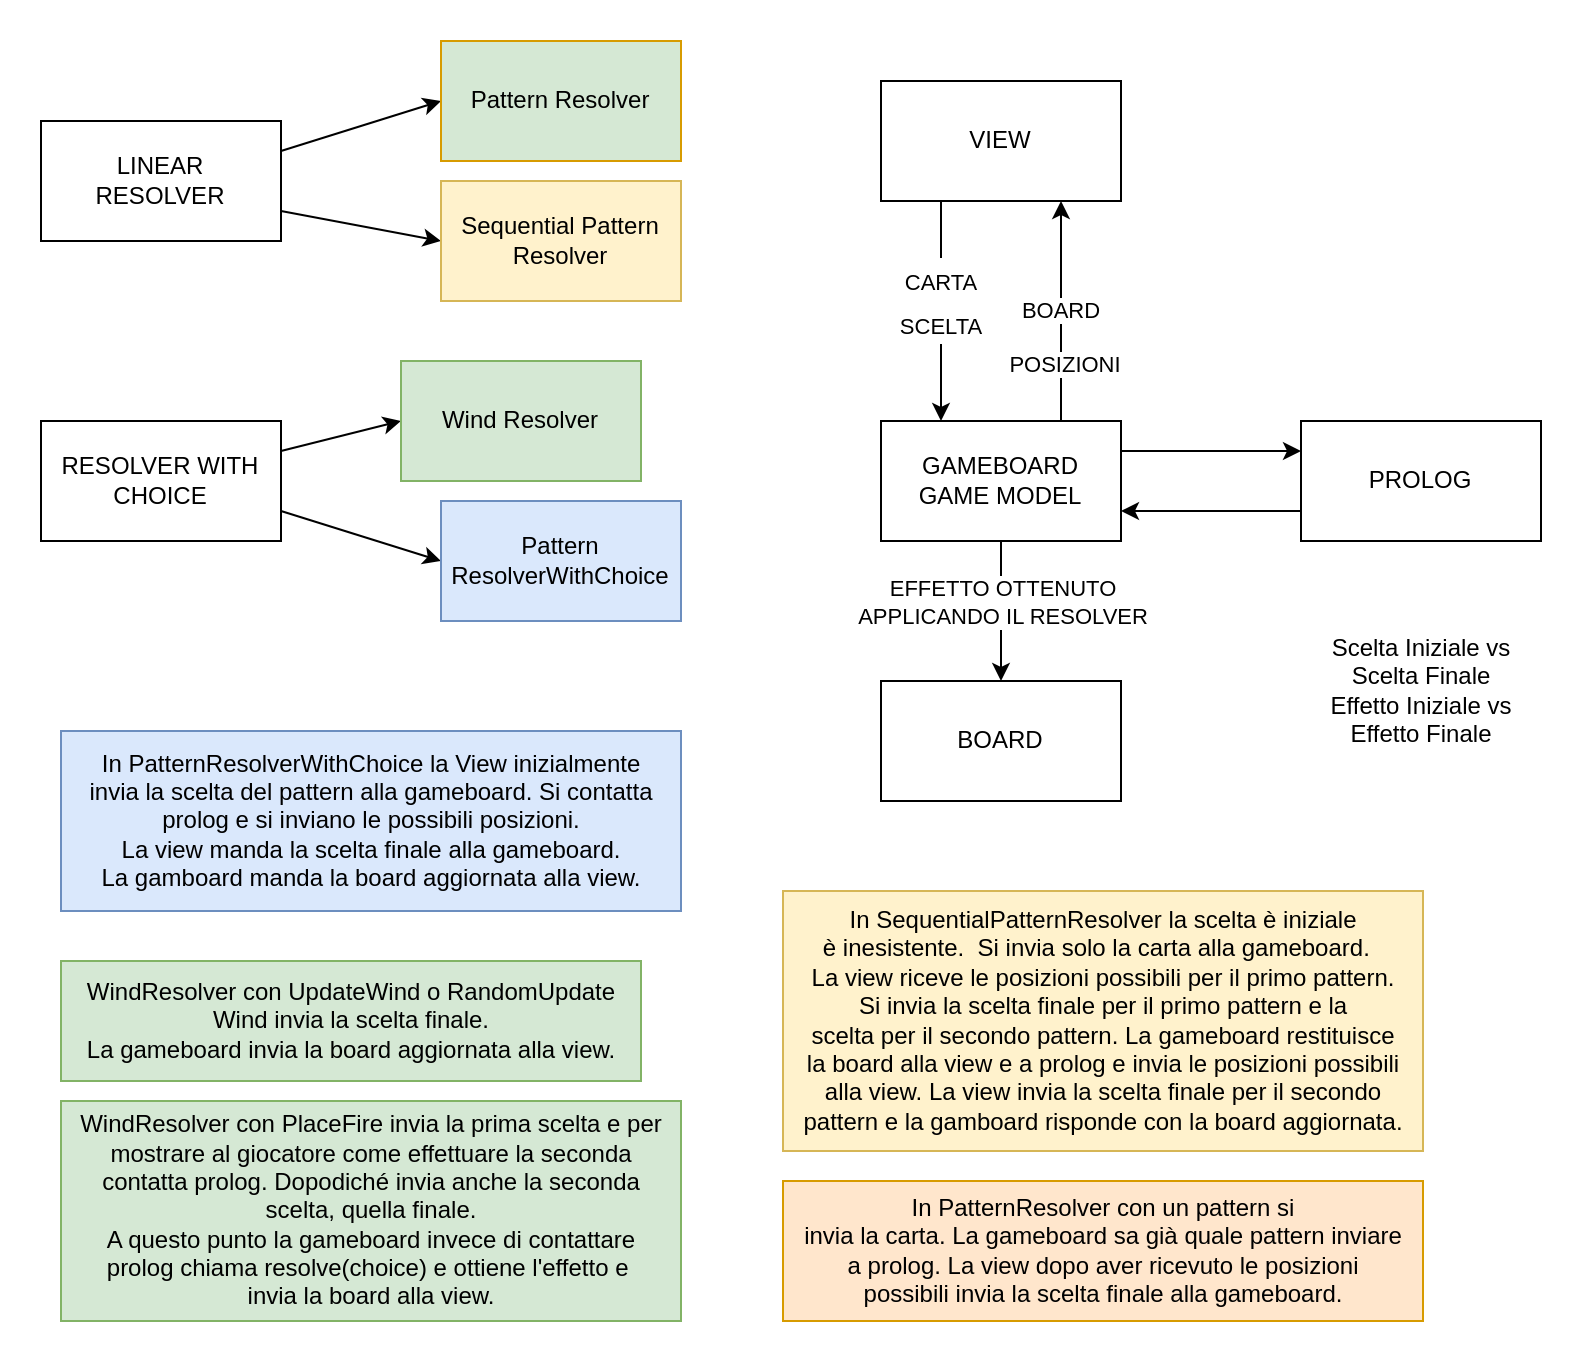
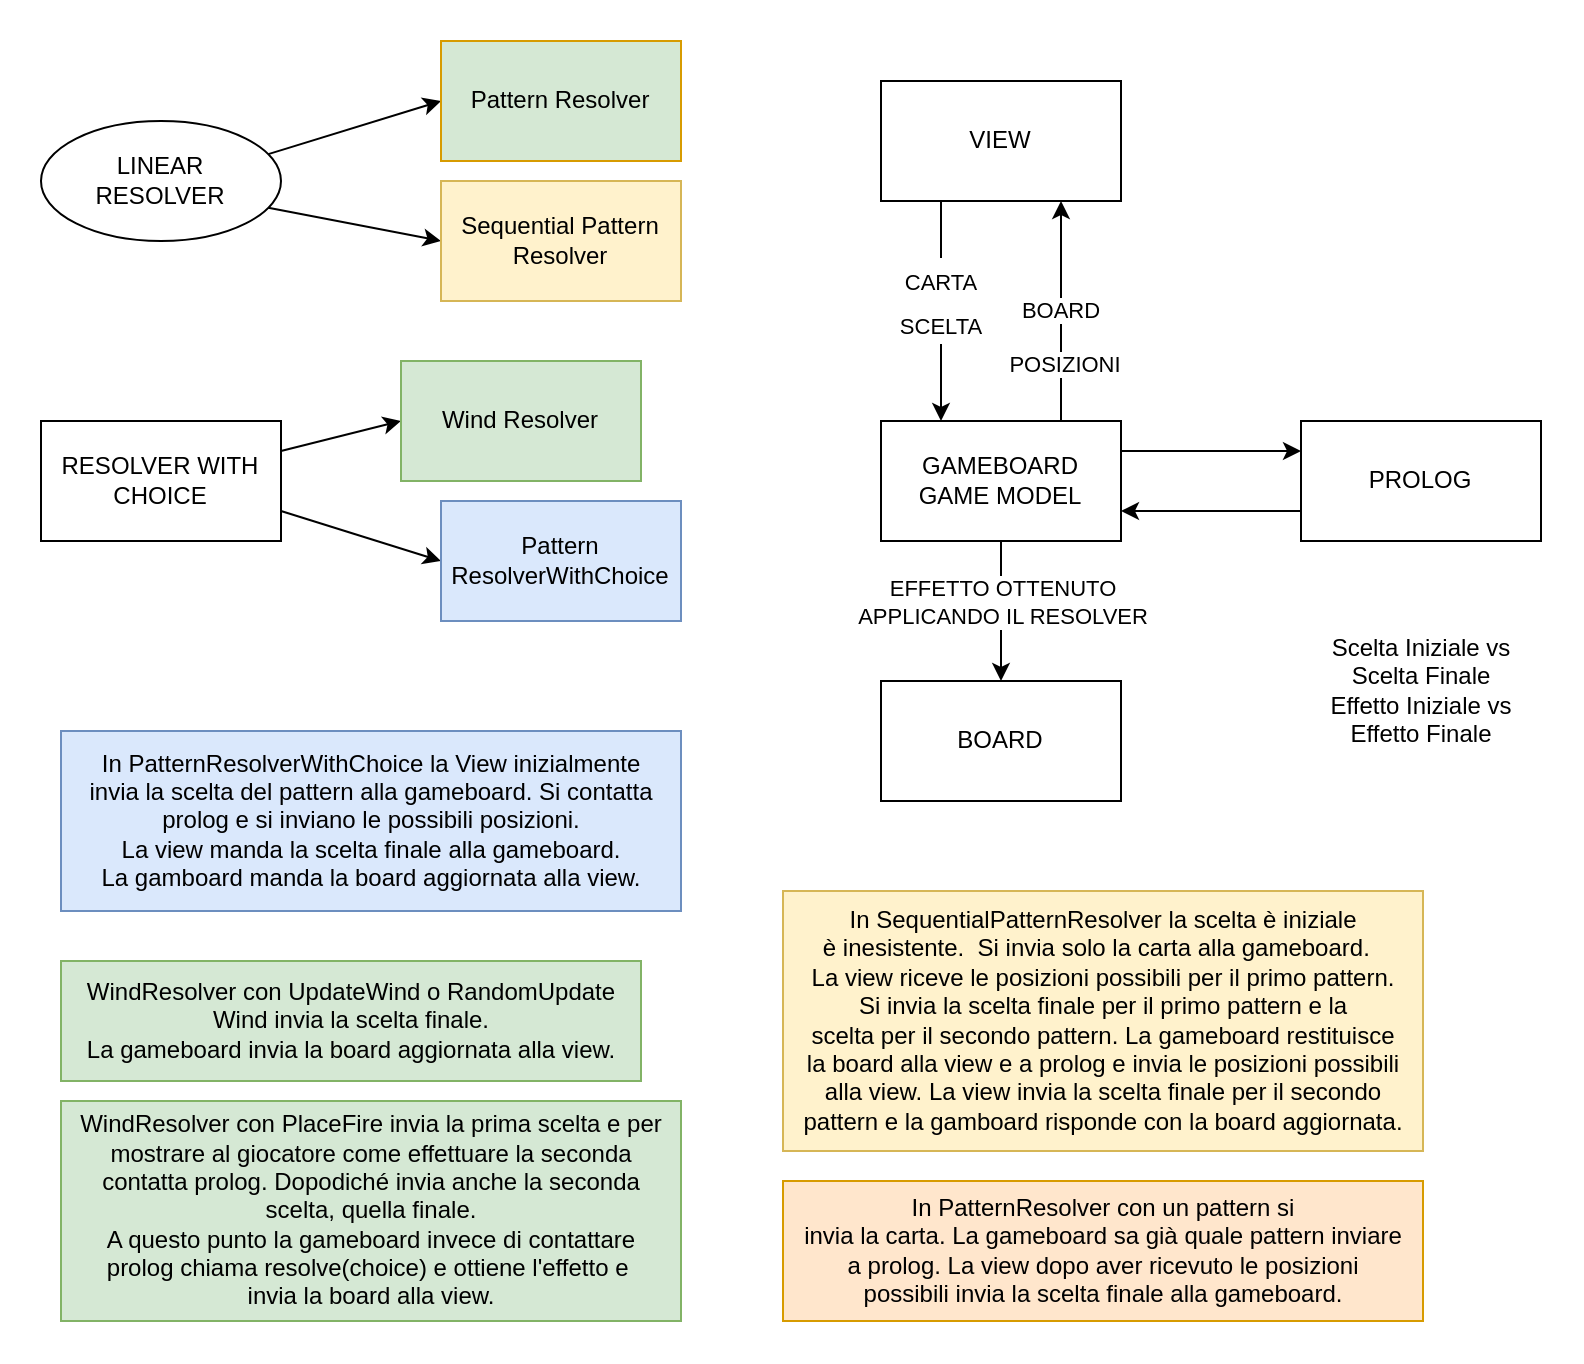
node "LINEAR RESOLVER": shape rectangle -> ellipse
